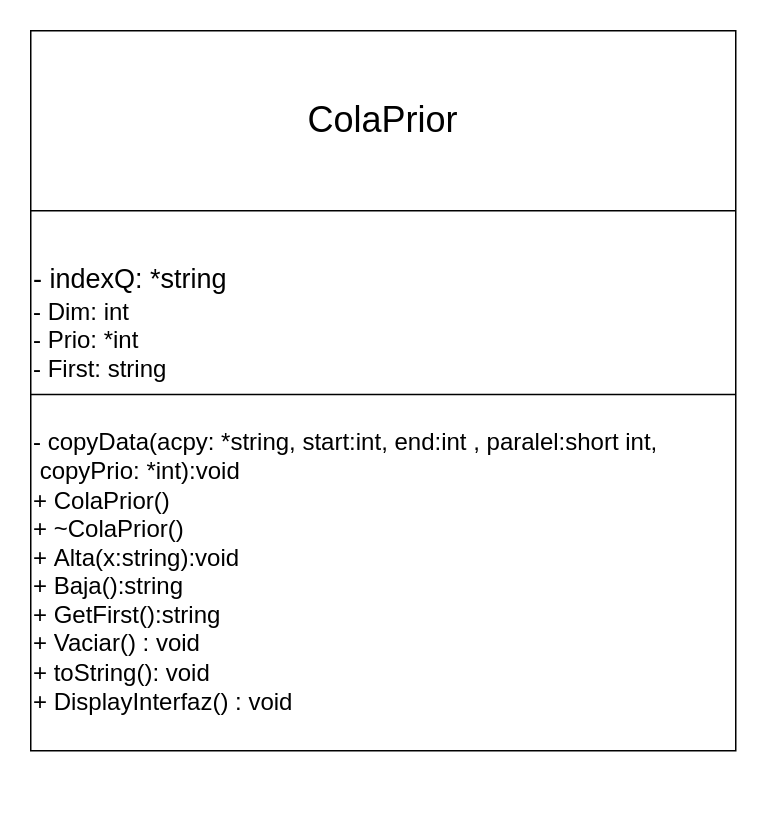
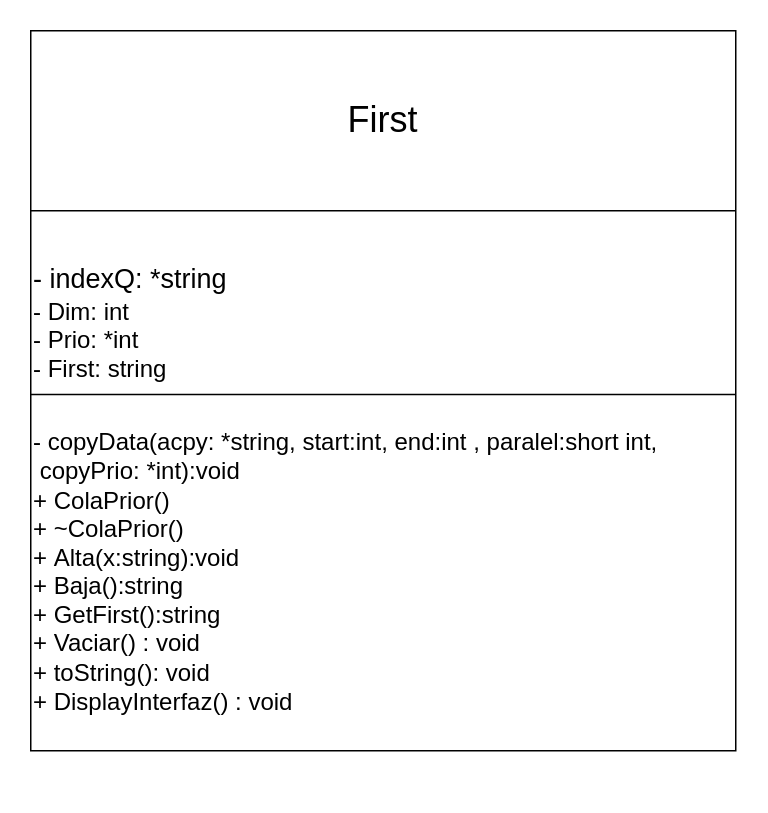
node "ColaPrior": label "ColaPrior" -> "First"
